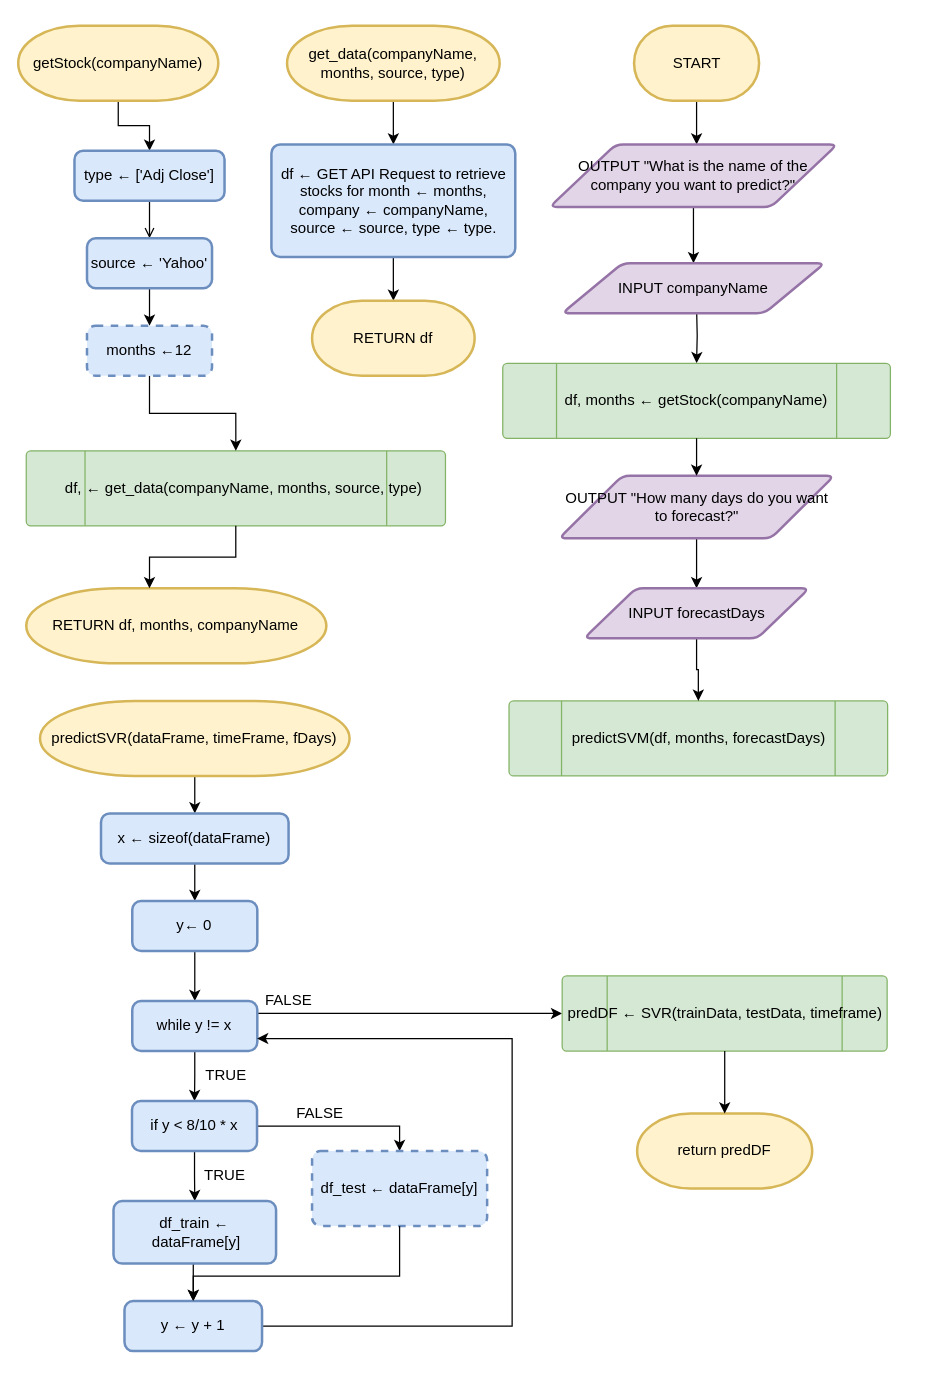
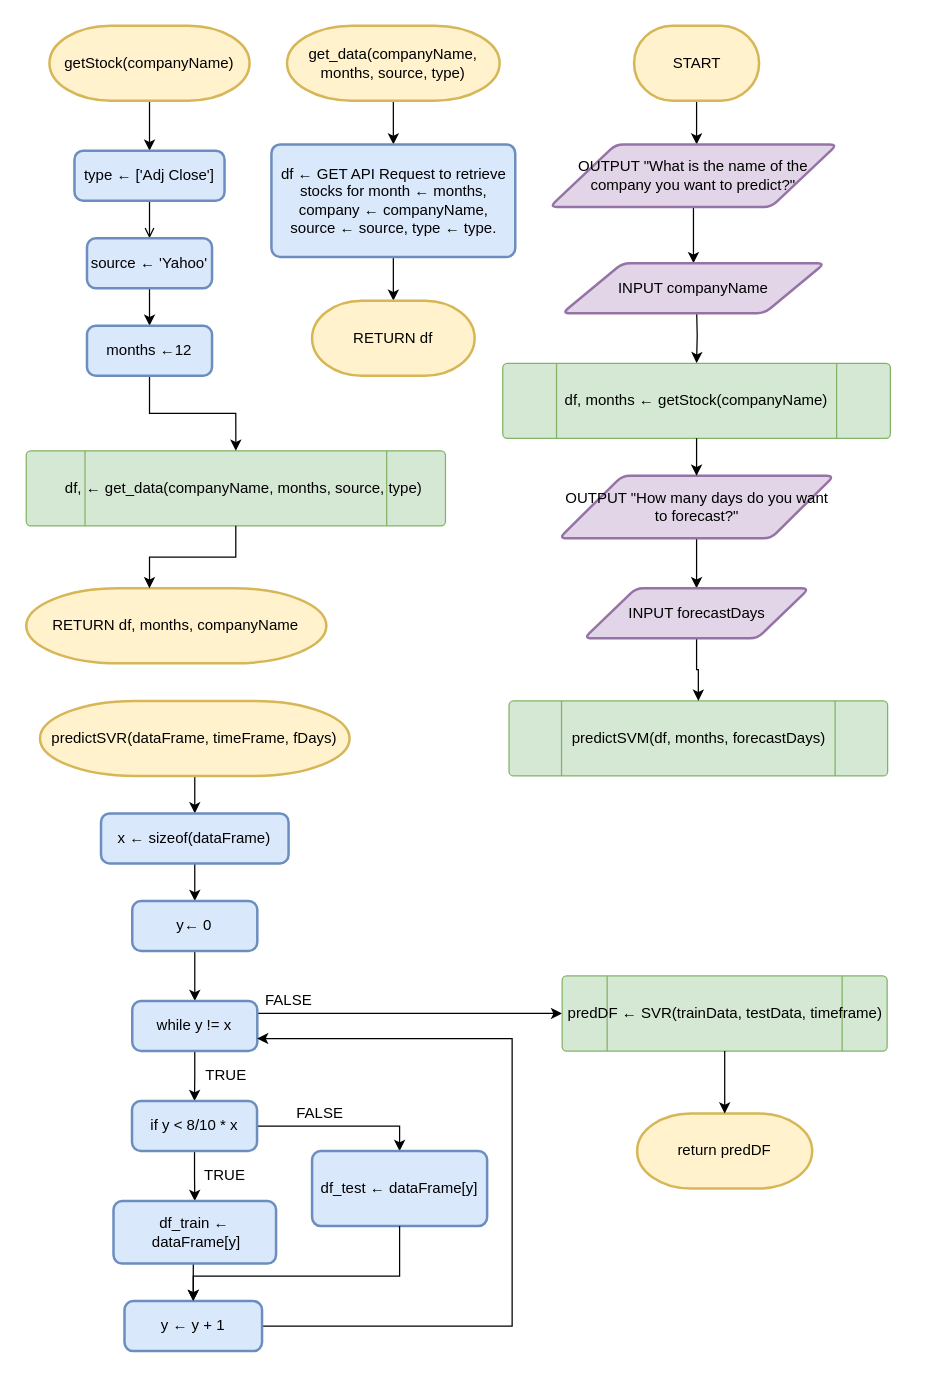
node "getStock(companyName)": moved (118, 63) -> (149, 63)
node "months ←12": style dashed -> solid
node "df_test ← dataFrame[y]": style dashed -> solid
